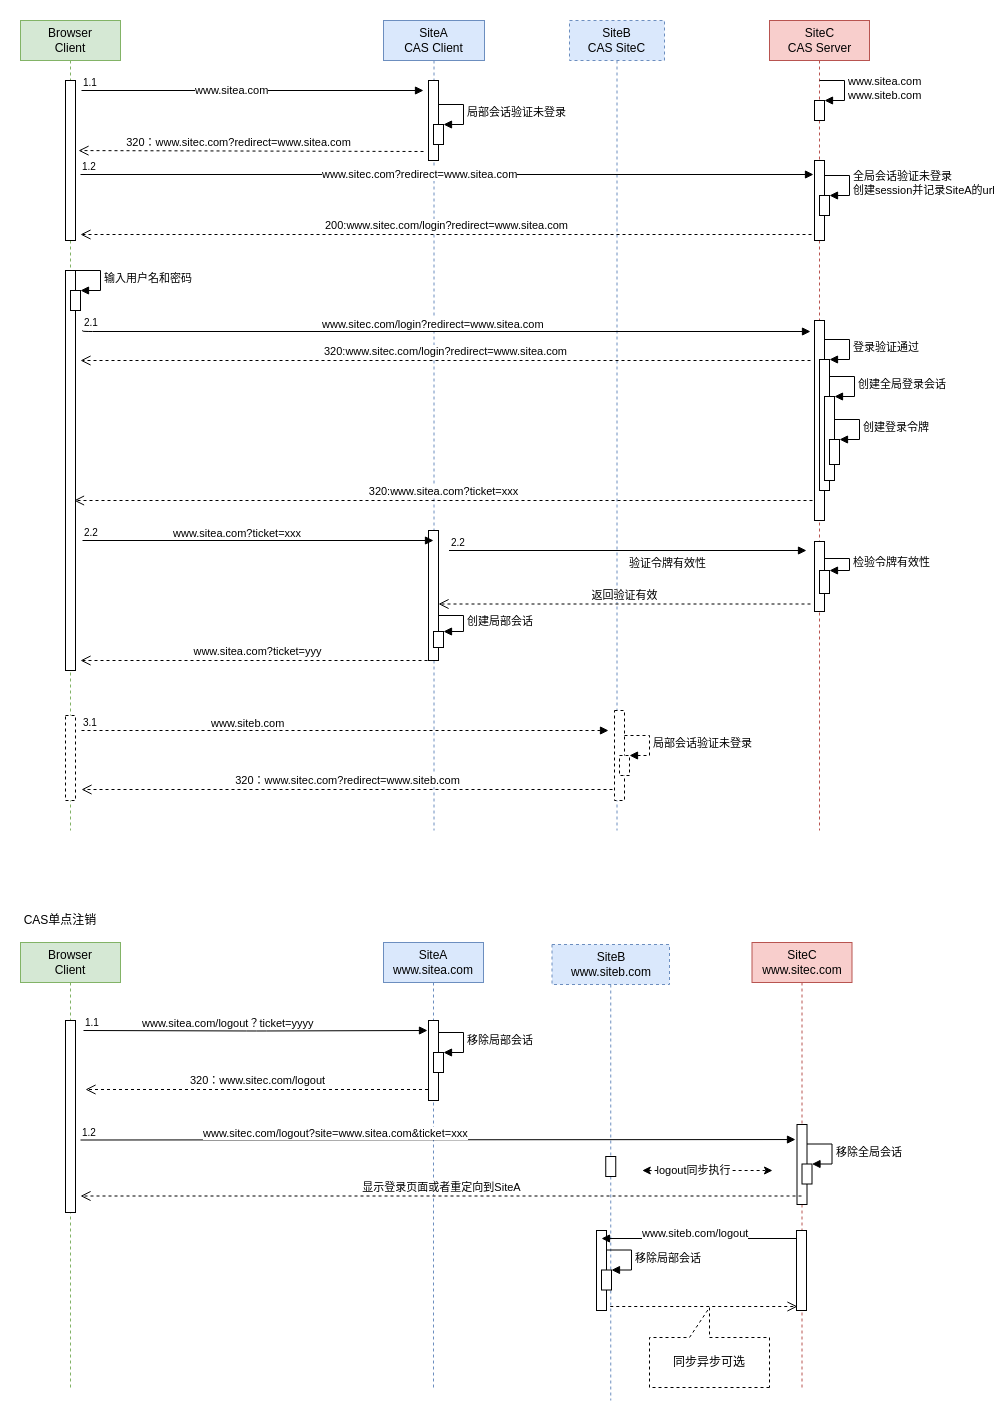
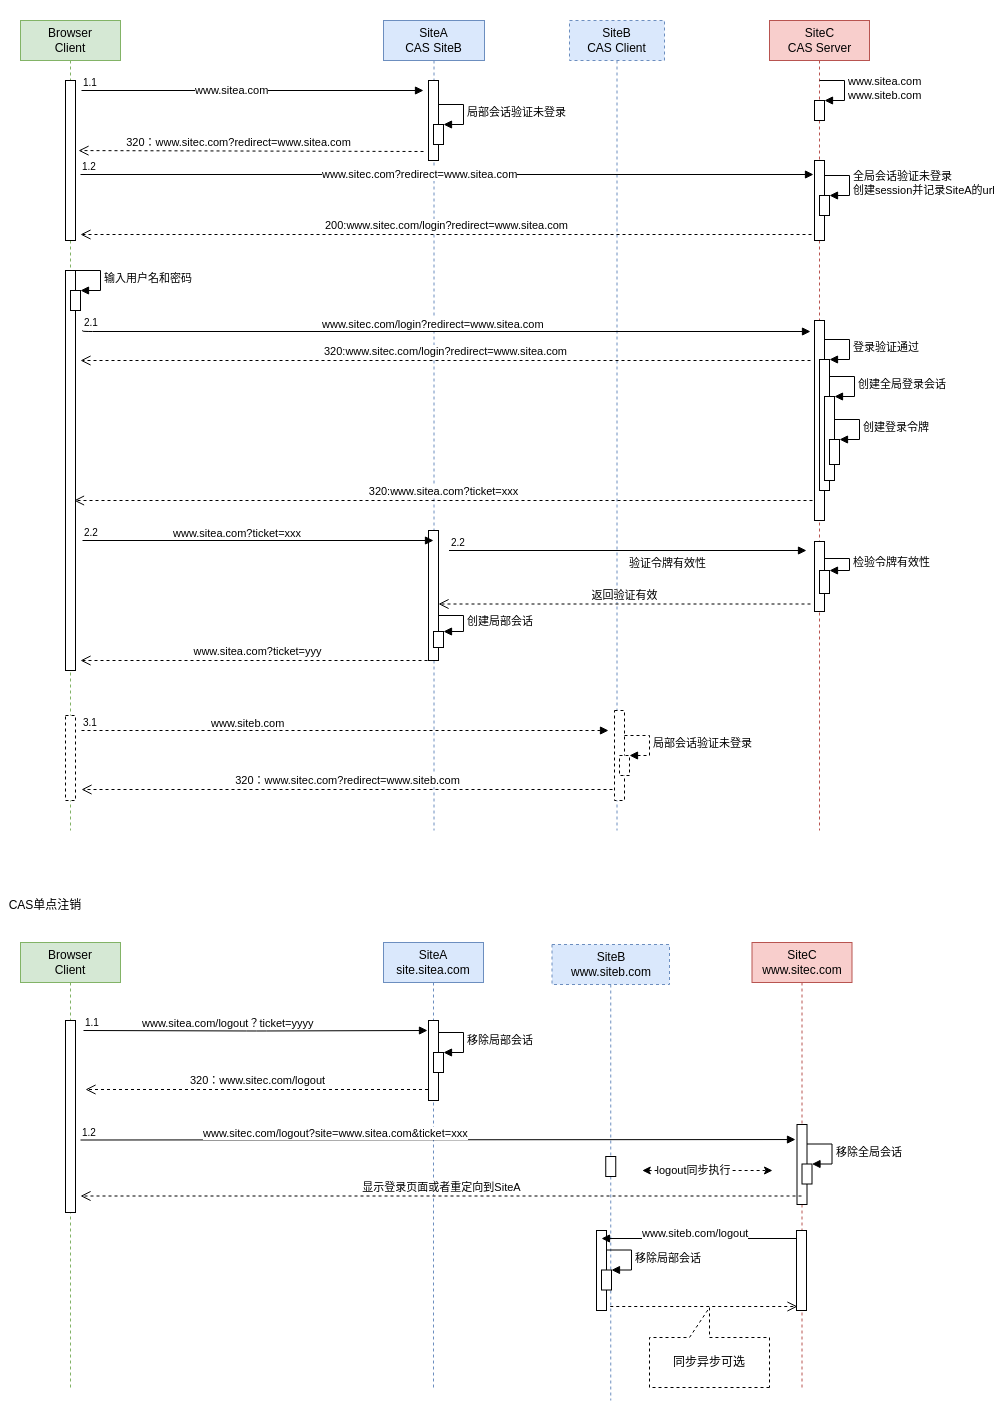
node "SiteA CAS Client": label "SiteA CAS Client" -> "SiteA CAS SiteB"
node "SiteB CAS SiteC": label "SiteB CAS SiteC" -> "SiteB CAS Client"
node "CAS单点注销": moved (61, 921) -> (46, 906)
node "SiteA www.sitea.com": label "SiteA www.sitea.com" -> "SiteA site.sitea.com"
